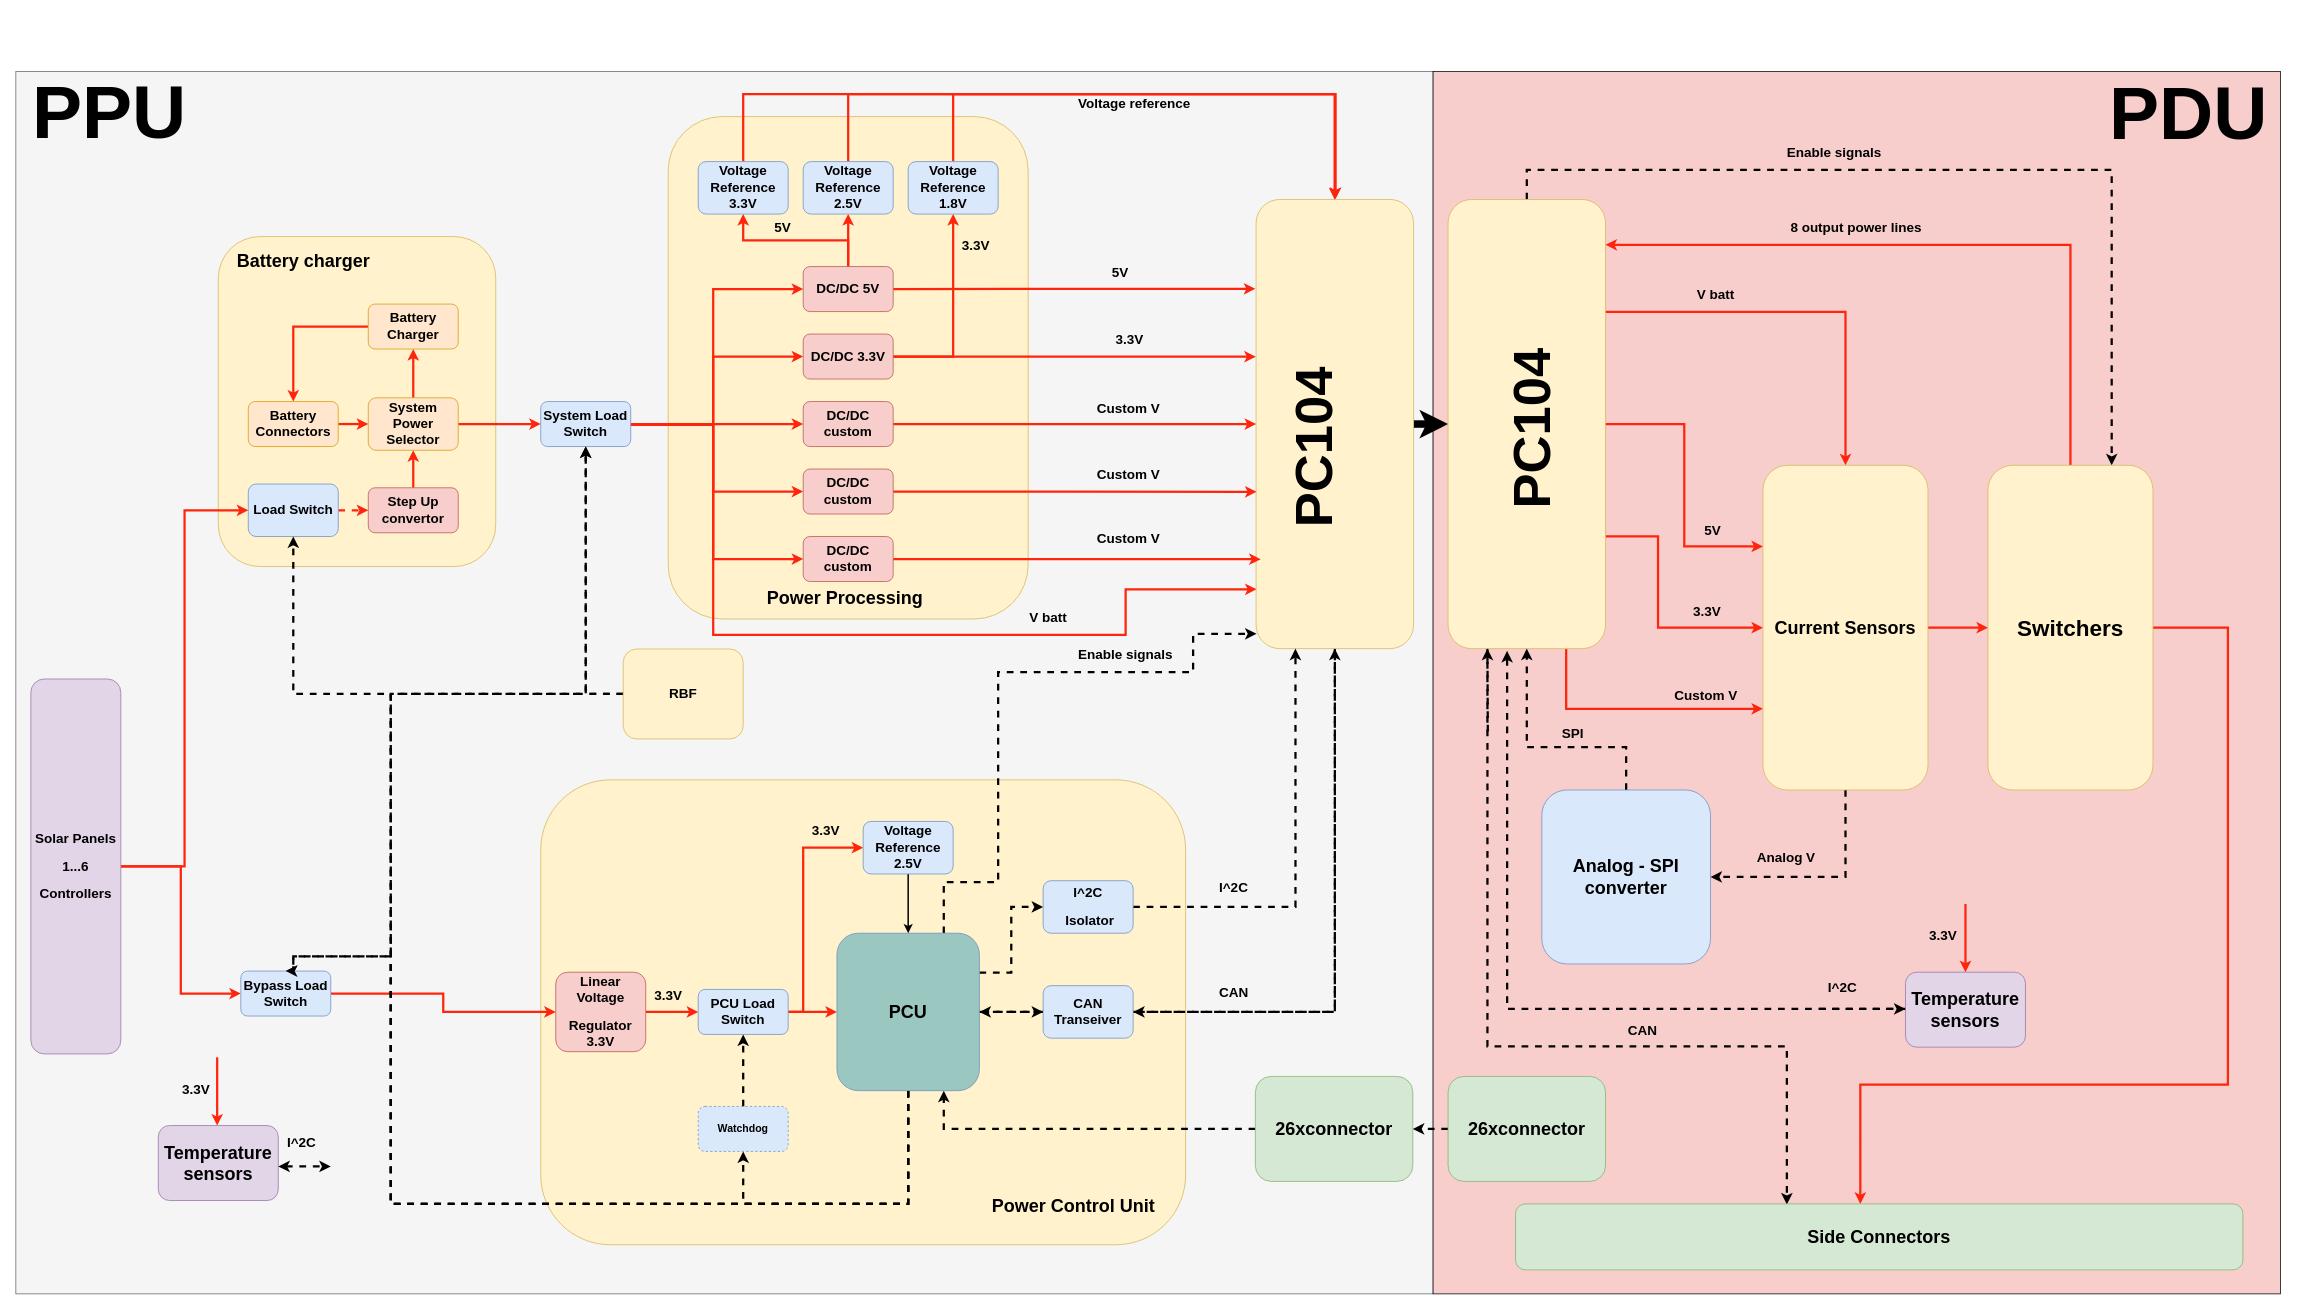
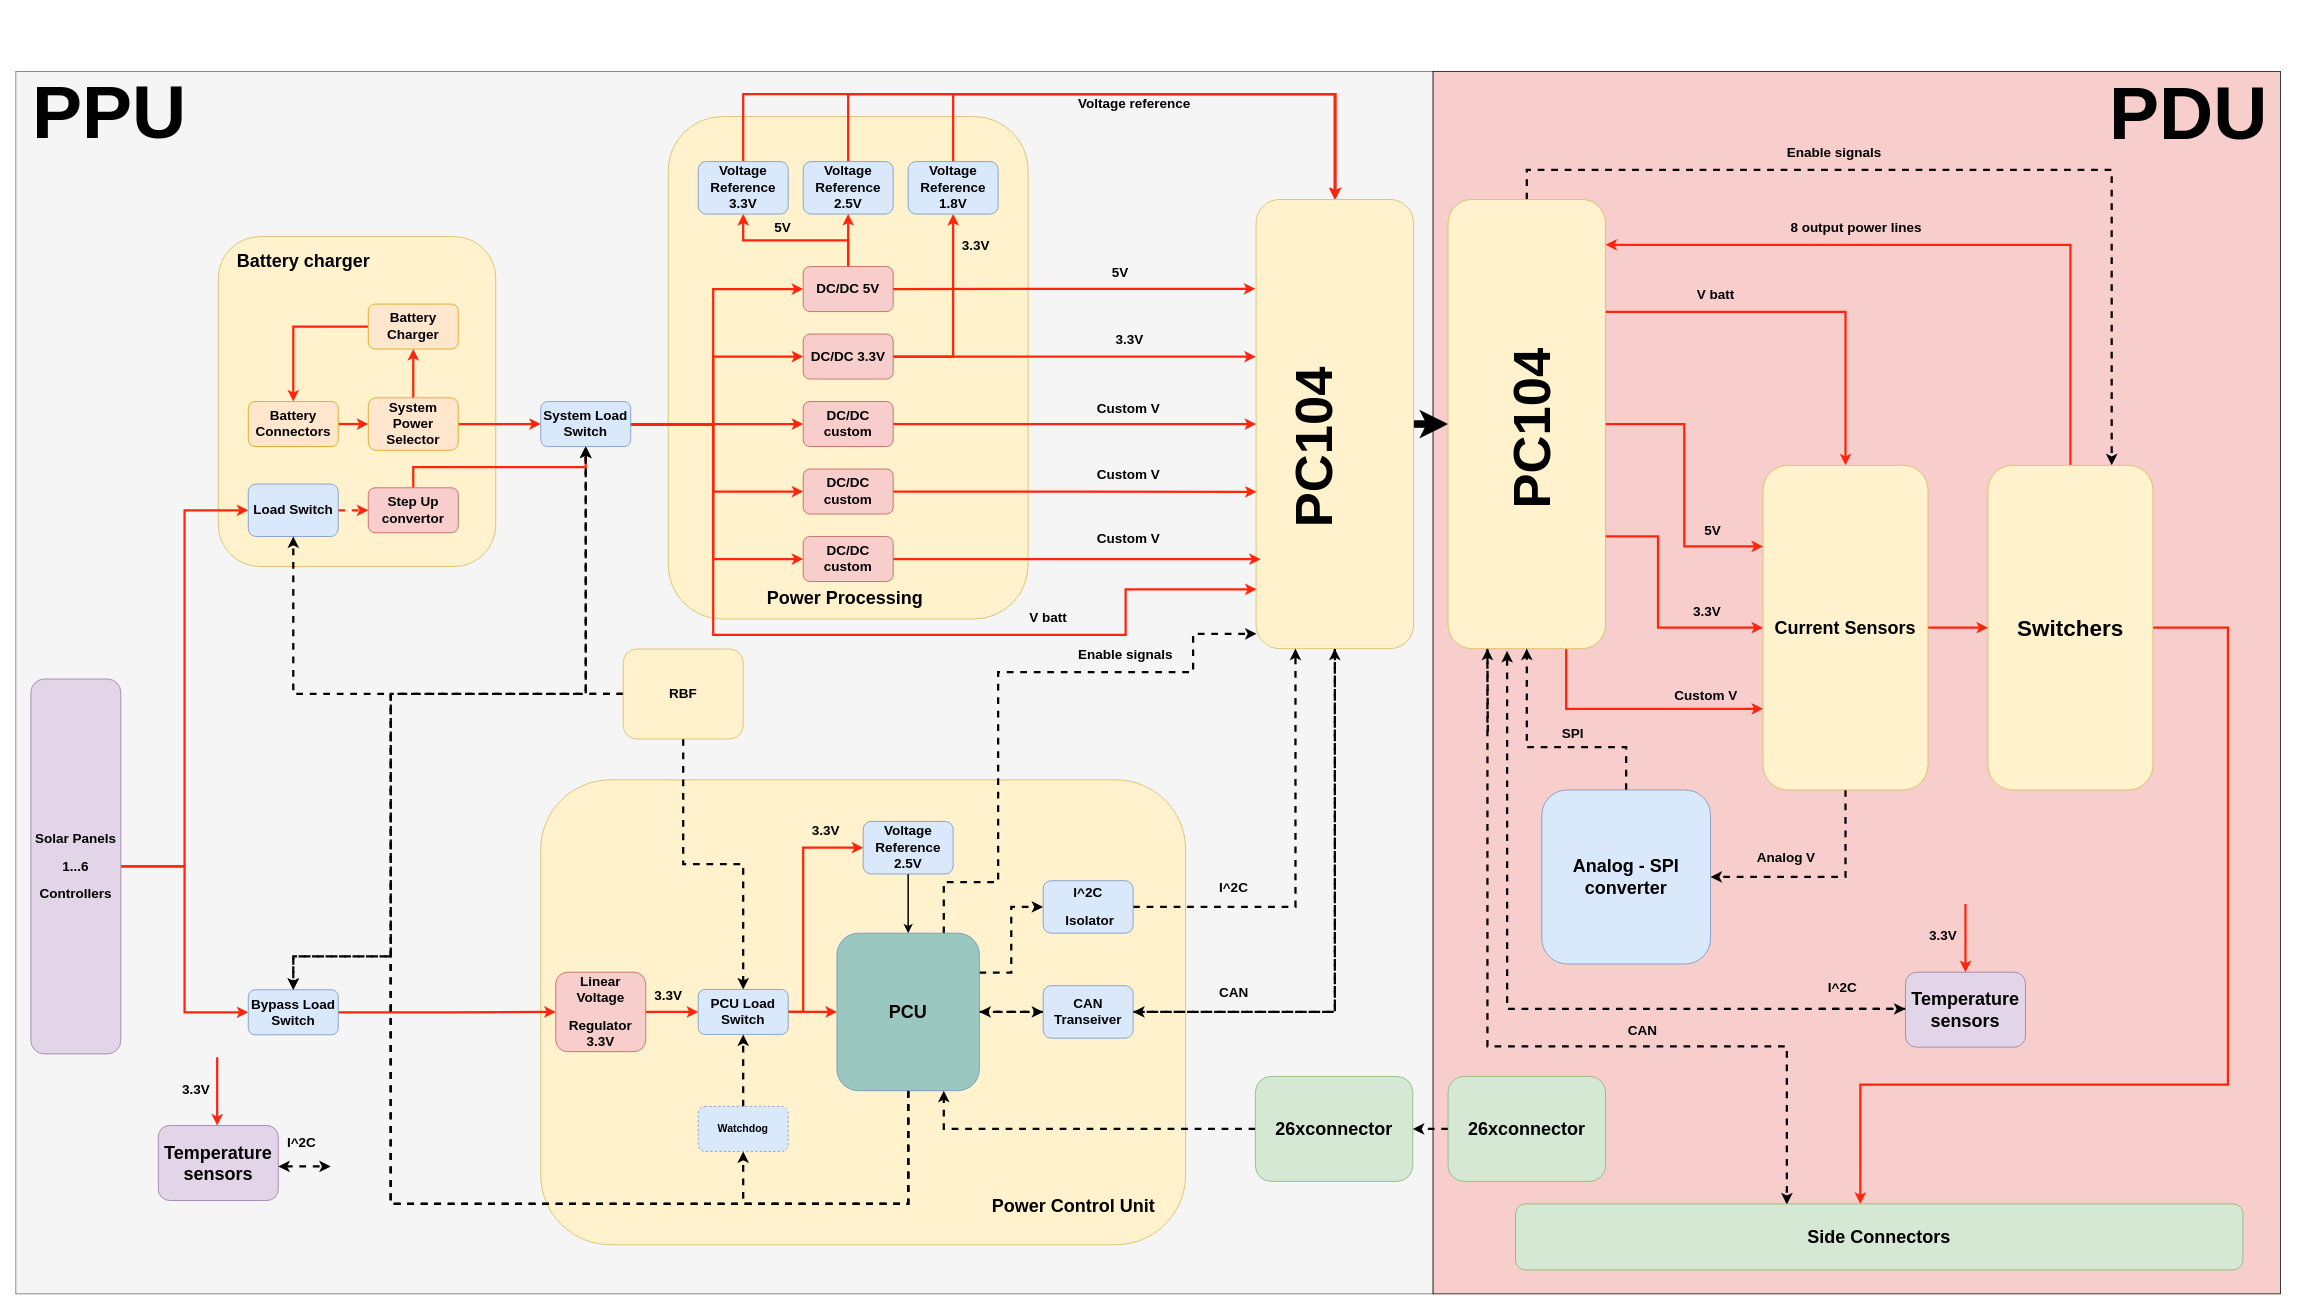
edge "Step Up convertor" -> "System Power Selector": now "Step Up convertor" -> "System Load Switch"
edge "RBF" -> "PCU Load Switch": added
node "Bypass Load Switch": moved (285, 994) -> (293, 1013)
